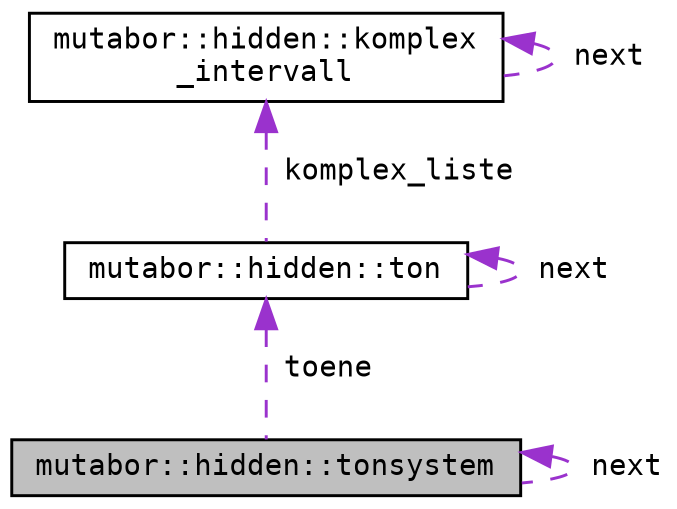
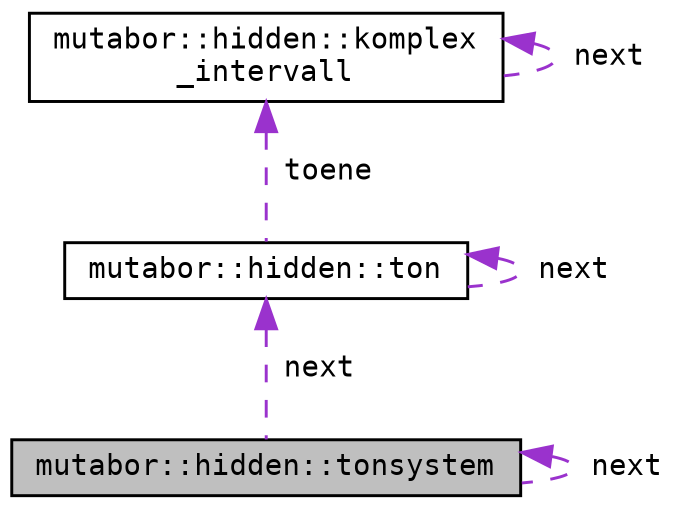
edge "mutabor::hidden::ton" -> "mutabor::hidden::komplex _intervall": label " komplex_liste" -> " toene"
edge "mutabor::hidden::tonsystem" -> "mutabor::hidden::ton": label " toene" -> " next"
